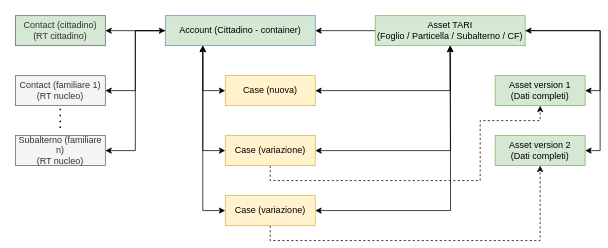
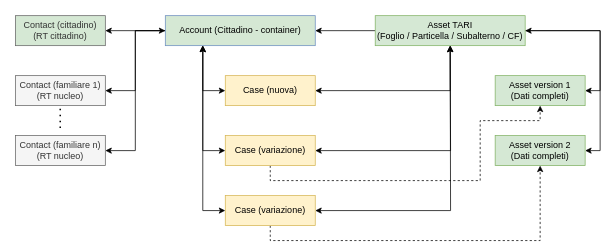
node "Subalterno (familiare n) (RT nucleo)": label "Subalterno (familiare n) (RT nucleo)" -> "Contact (familiare n) (RT nucleo)"
